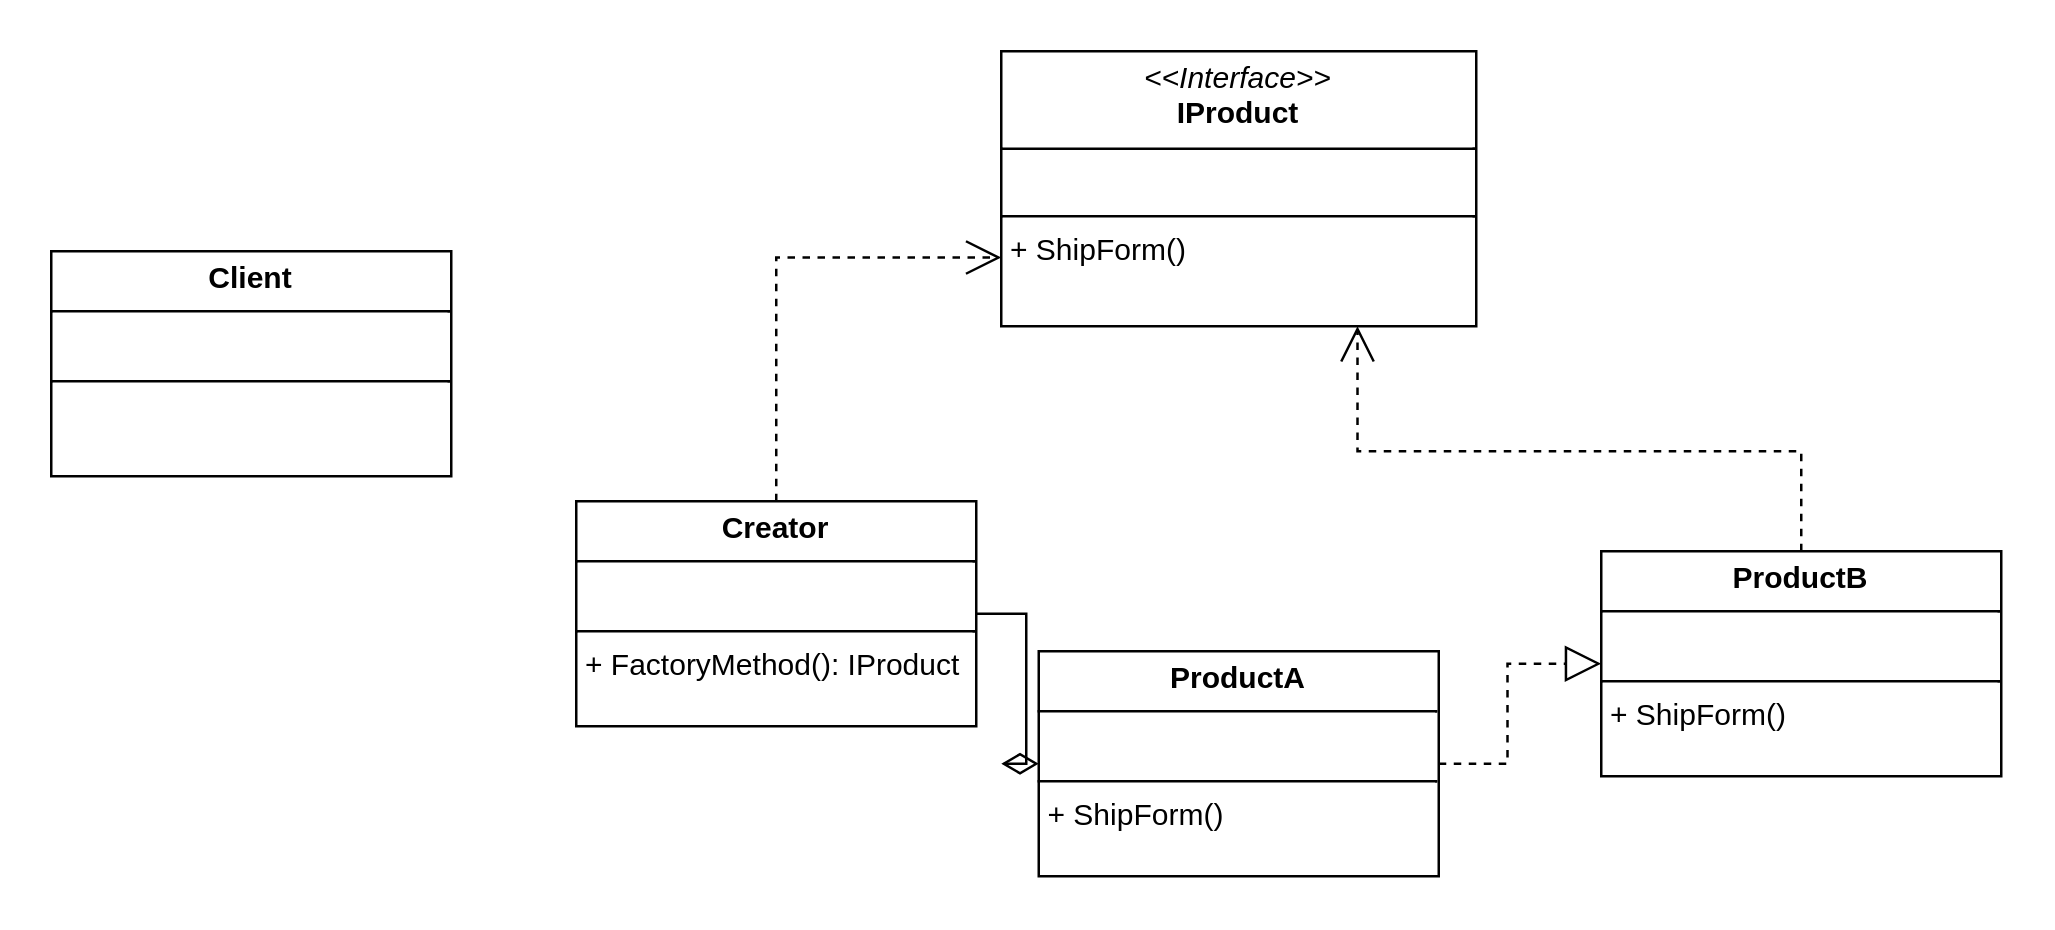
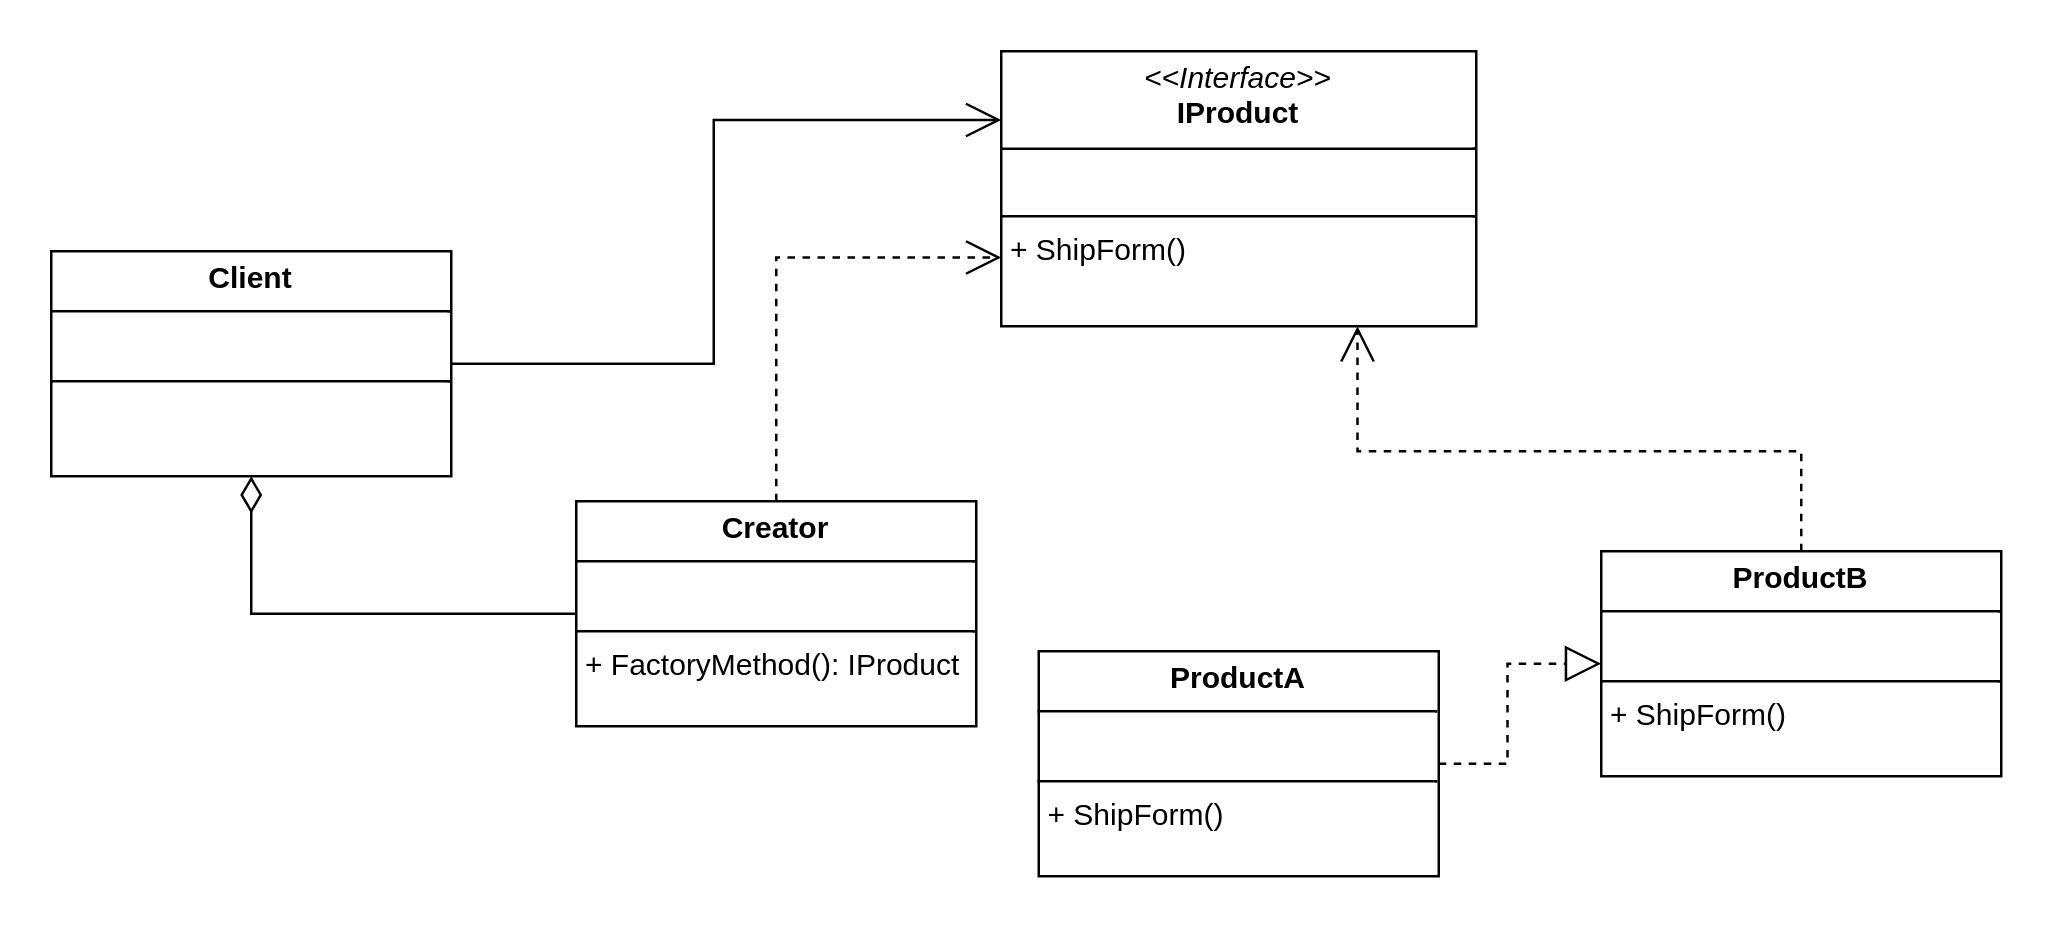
edge "Client" -> "<<Interface>> IProduct + ShipForm()": added
edge "Creator + FactoryMethod(): IProduct" -> "ProductA + ShipForm()": now "Creator + FactoryMethod(): IProduct" -> "Client"
